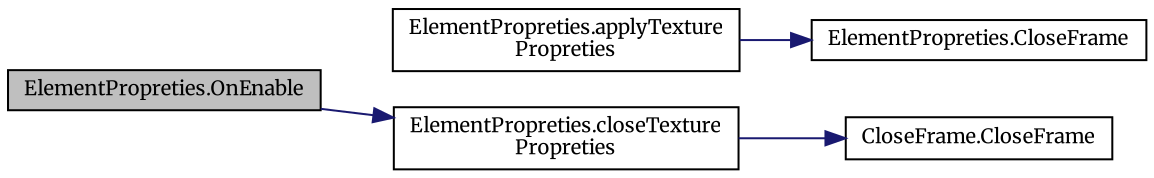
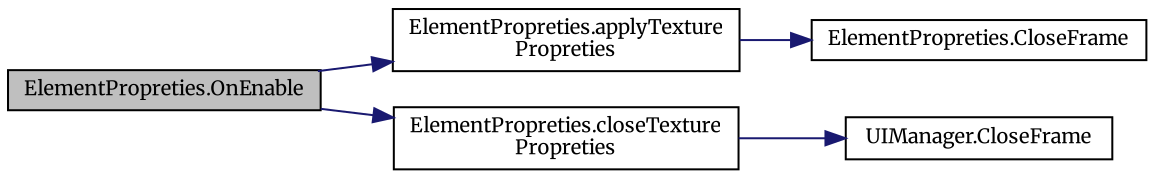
edge "ElementPropreties.OnEnable" -> "ElementPropreties.applyTexture Propreties": added
node "CloseFrame.CloseFrame": label "CloseFrame.CloseFrame" -> "UIManager.CloseFrame"
